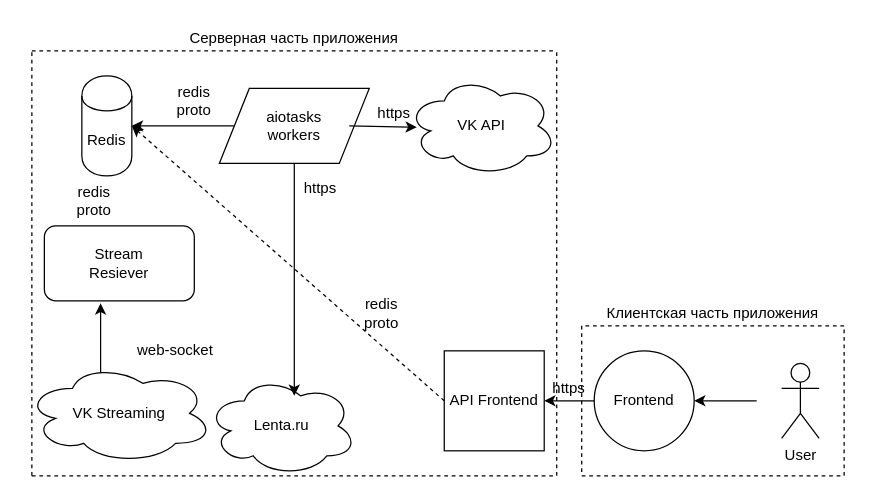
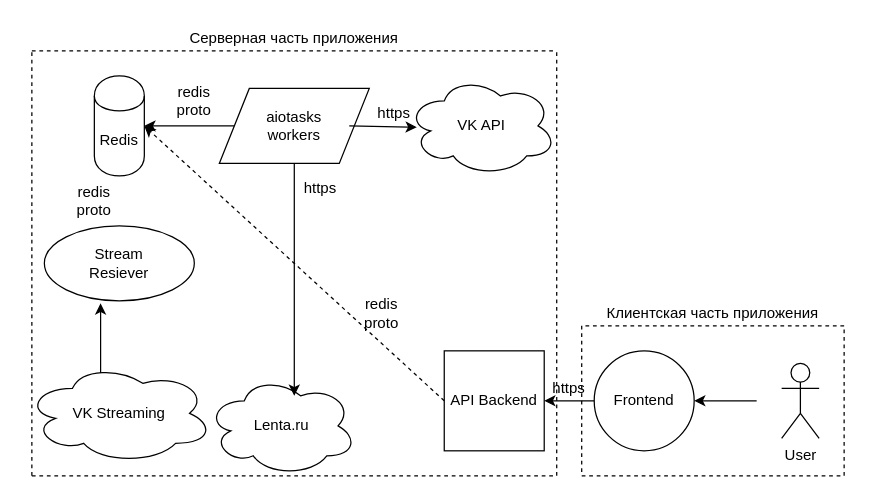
node "Redis": moved (107, 126) -> (119, 126)
node "Stream Resiever": shape rounded rectangle -> ellipse
node "web-socket": removed
node "API Frontend": label "API Frontend" -> "API Backend"
